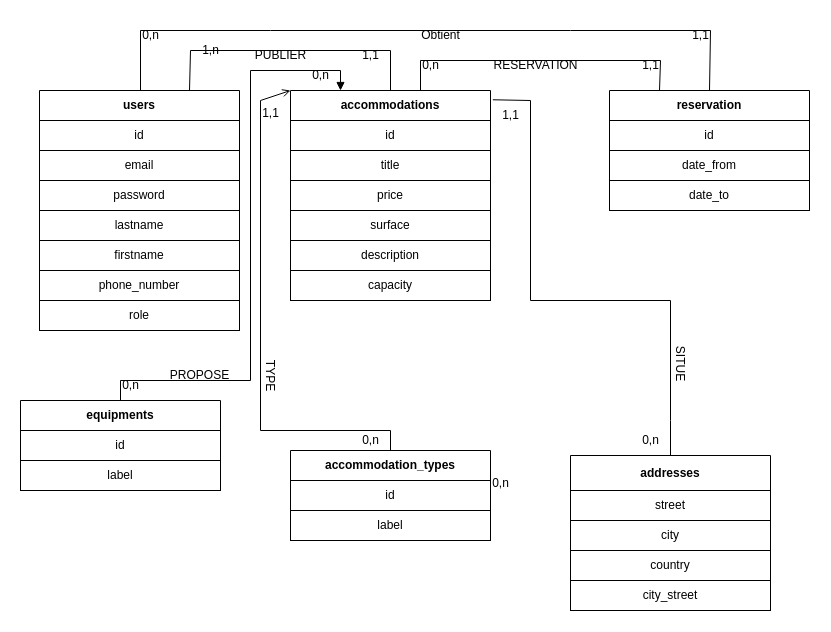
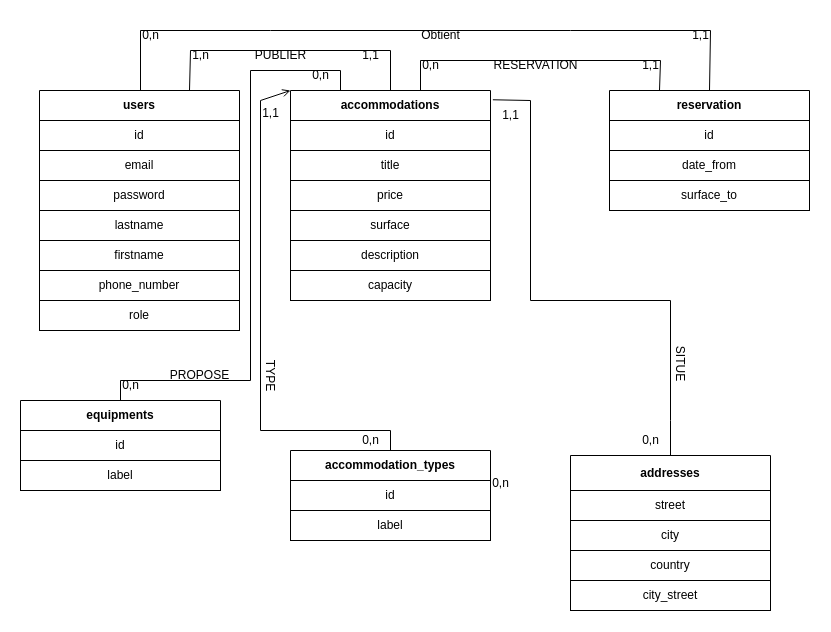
node "1,n": moved (211, 51) -> (201, 56)
edge "equipments" -> "accommodations": arrowhead block -> none
node "date_to": label "date_to" -> "surface_to"
